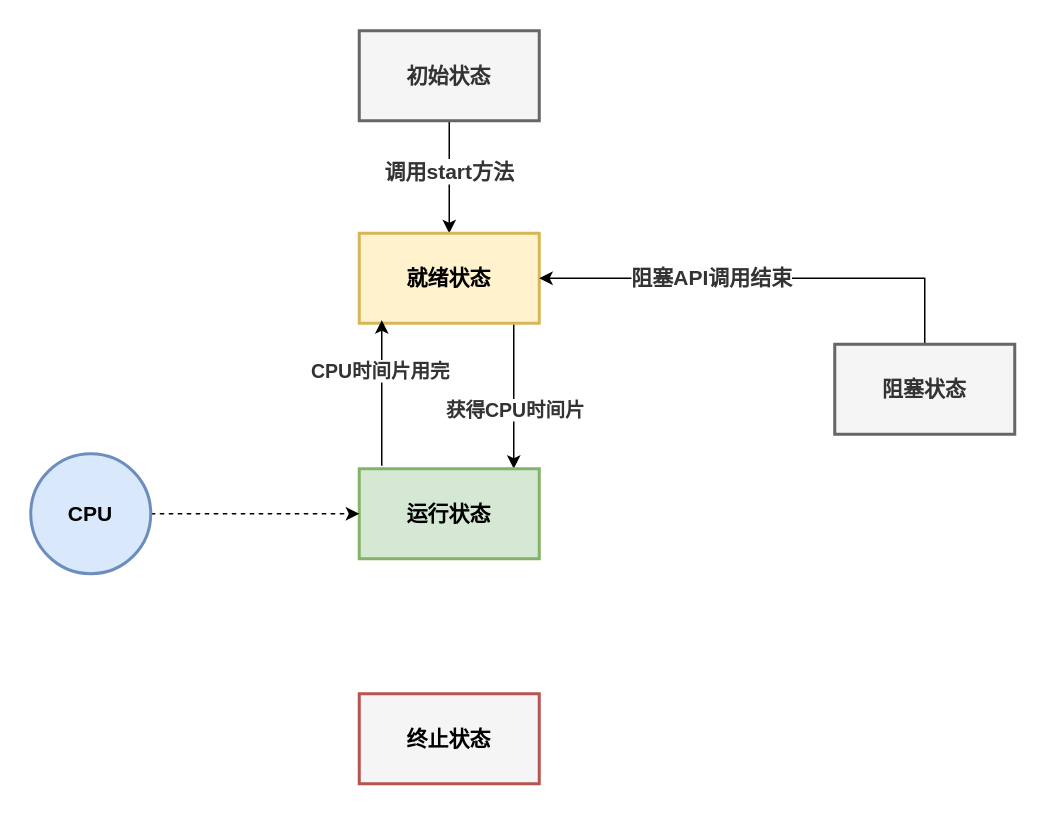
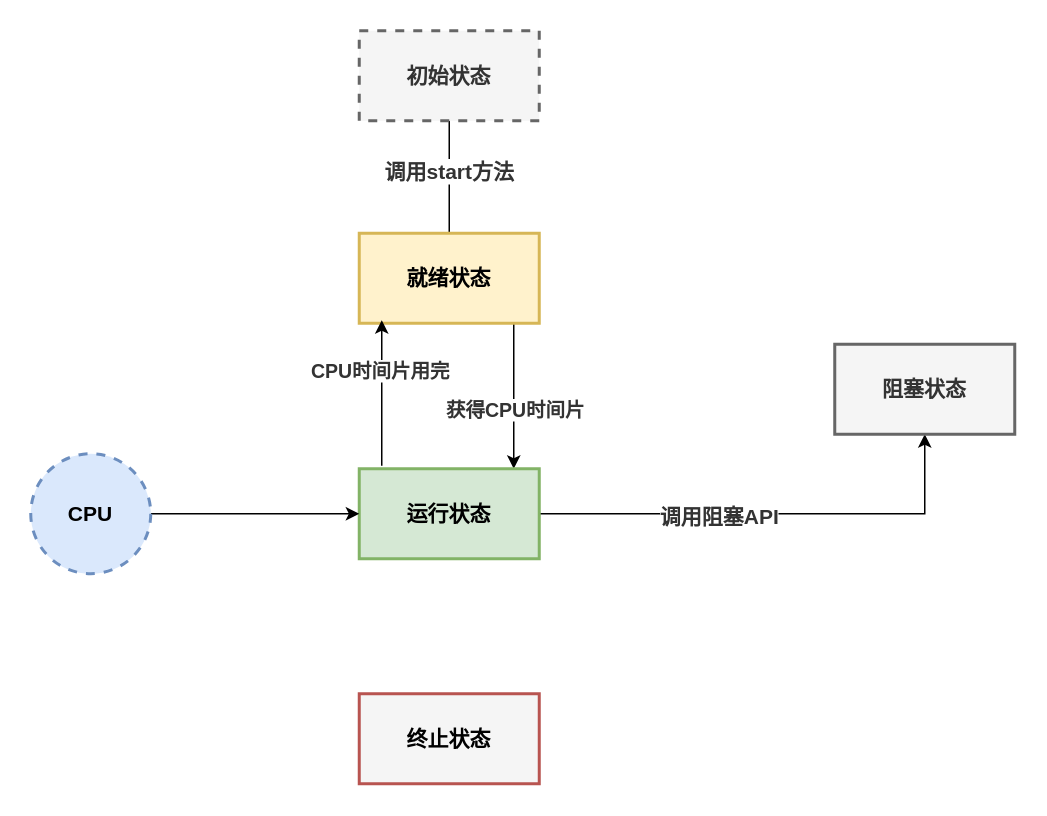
node "初始状态": style solid -> dashed
edge "初始状态" -> "就绪状态": arrowhead classic -> none
edge "阻塞状态" -> "就绪状态": removed, label "阻塞API调用结束"
node "CPU": style solid -> dashed
edge "CPU" -> "运行状态": style dashed -> solid
edge "运行状态" -> "阻塞状态": added, label "调用阻塞API"
